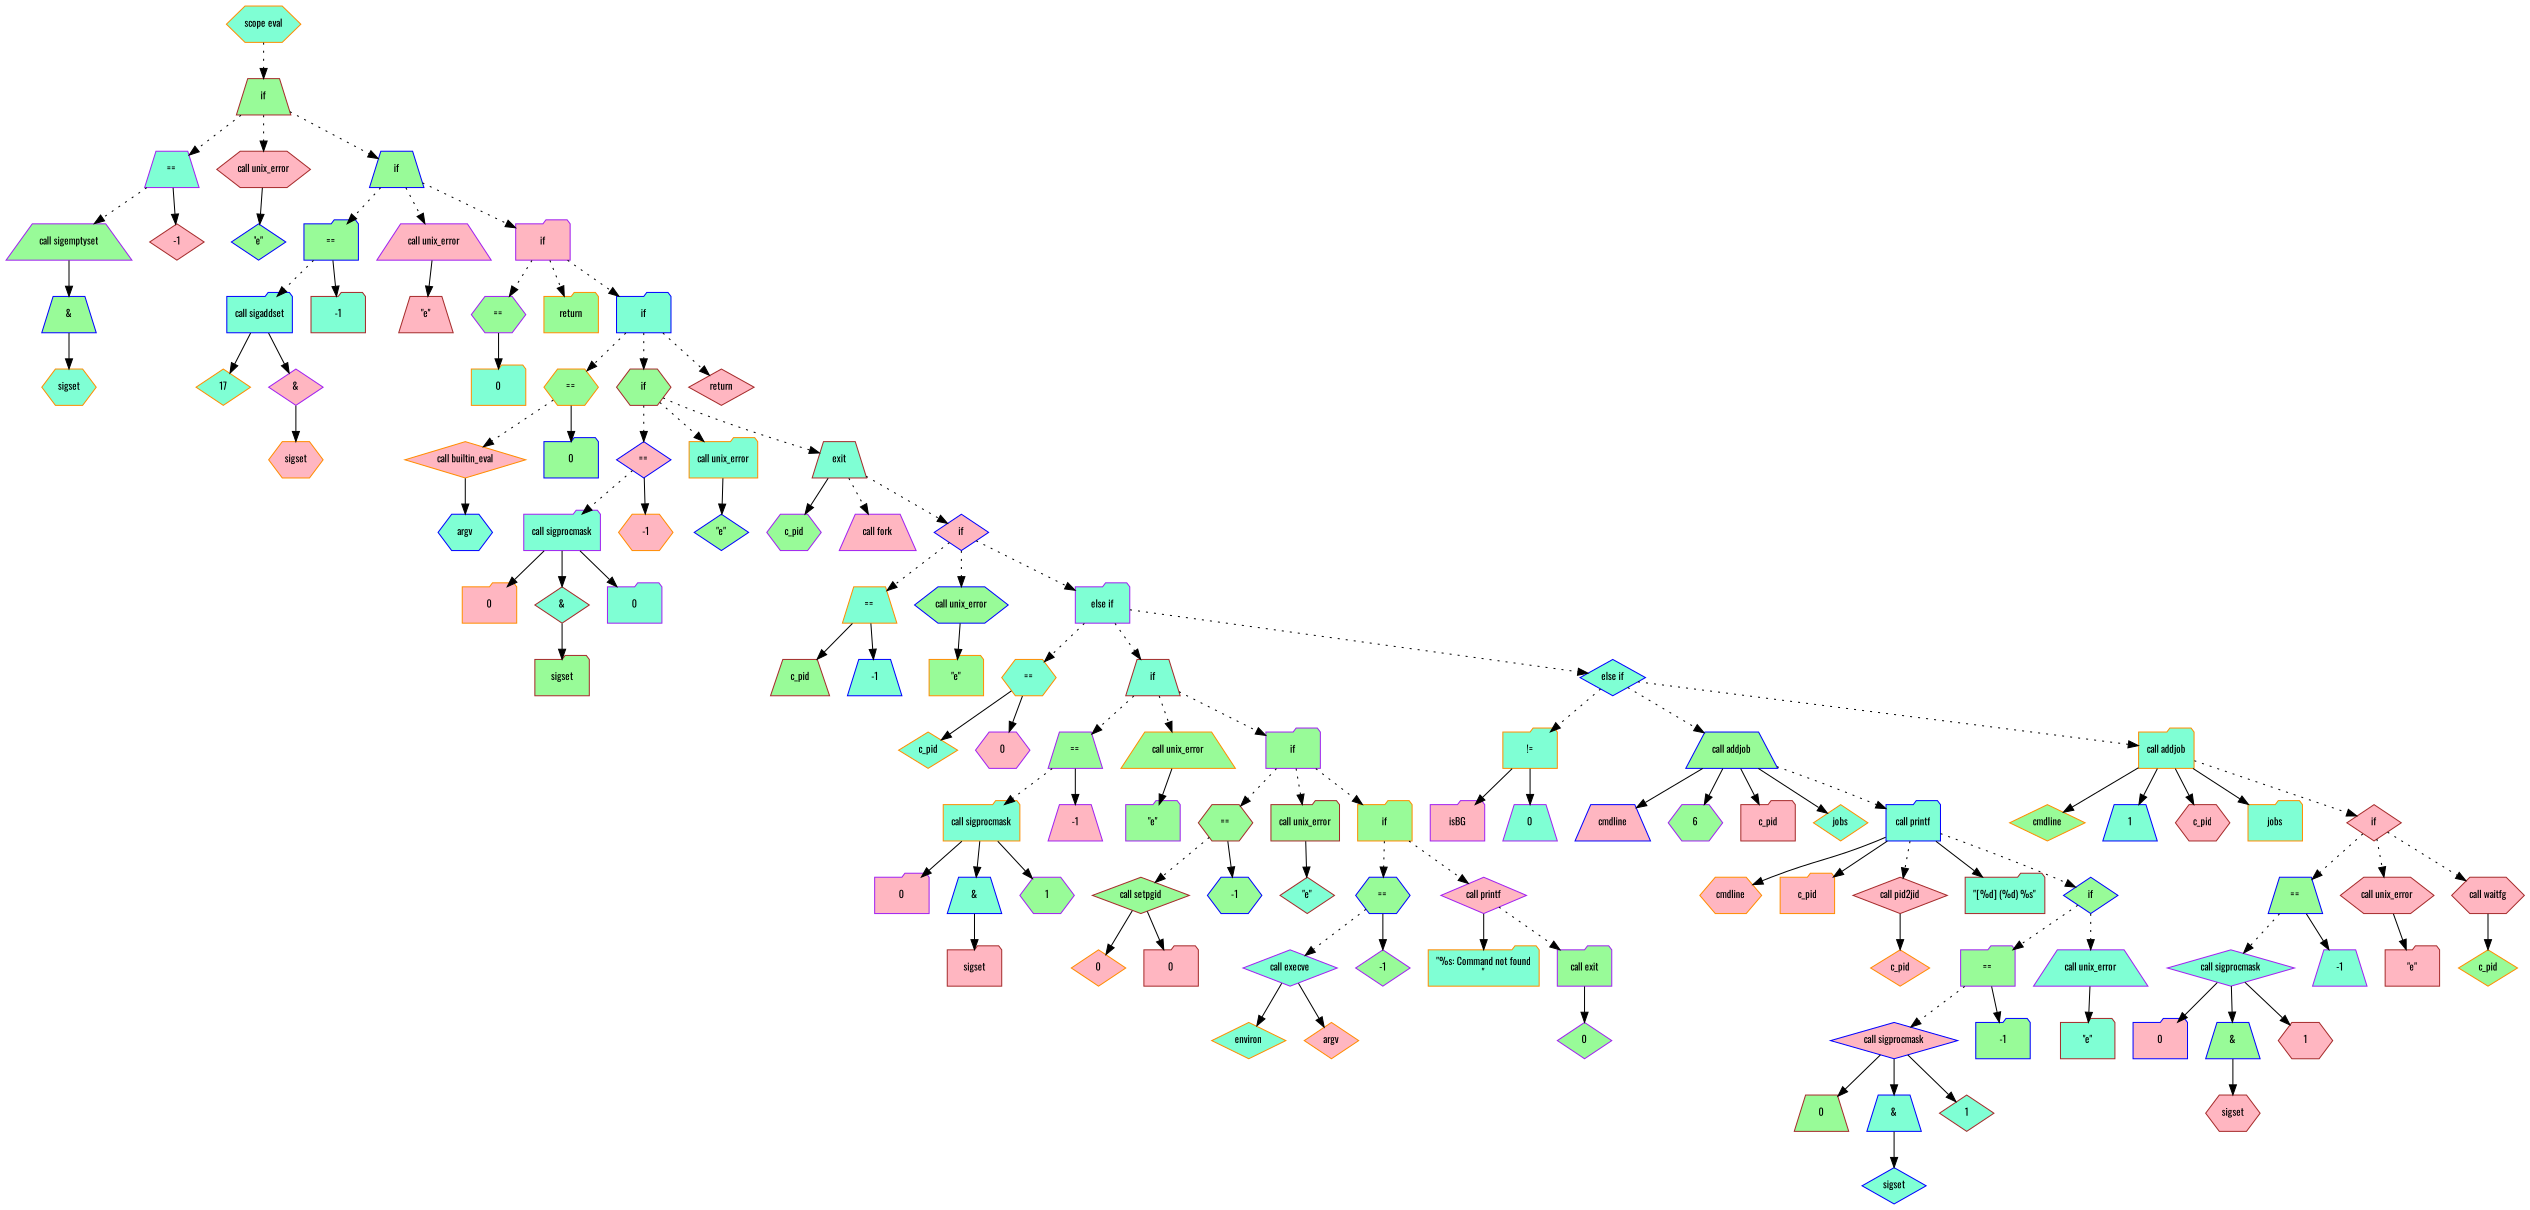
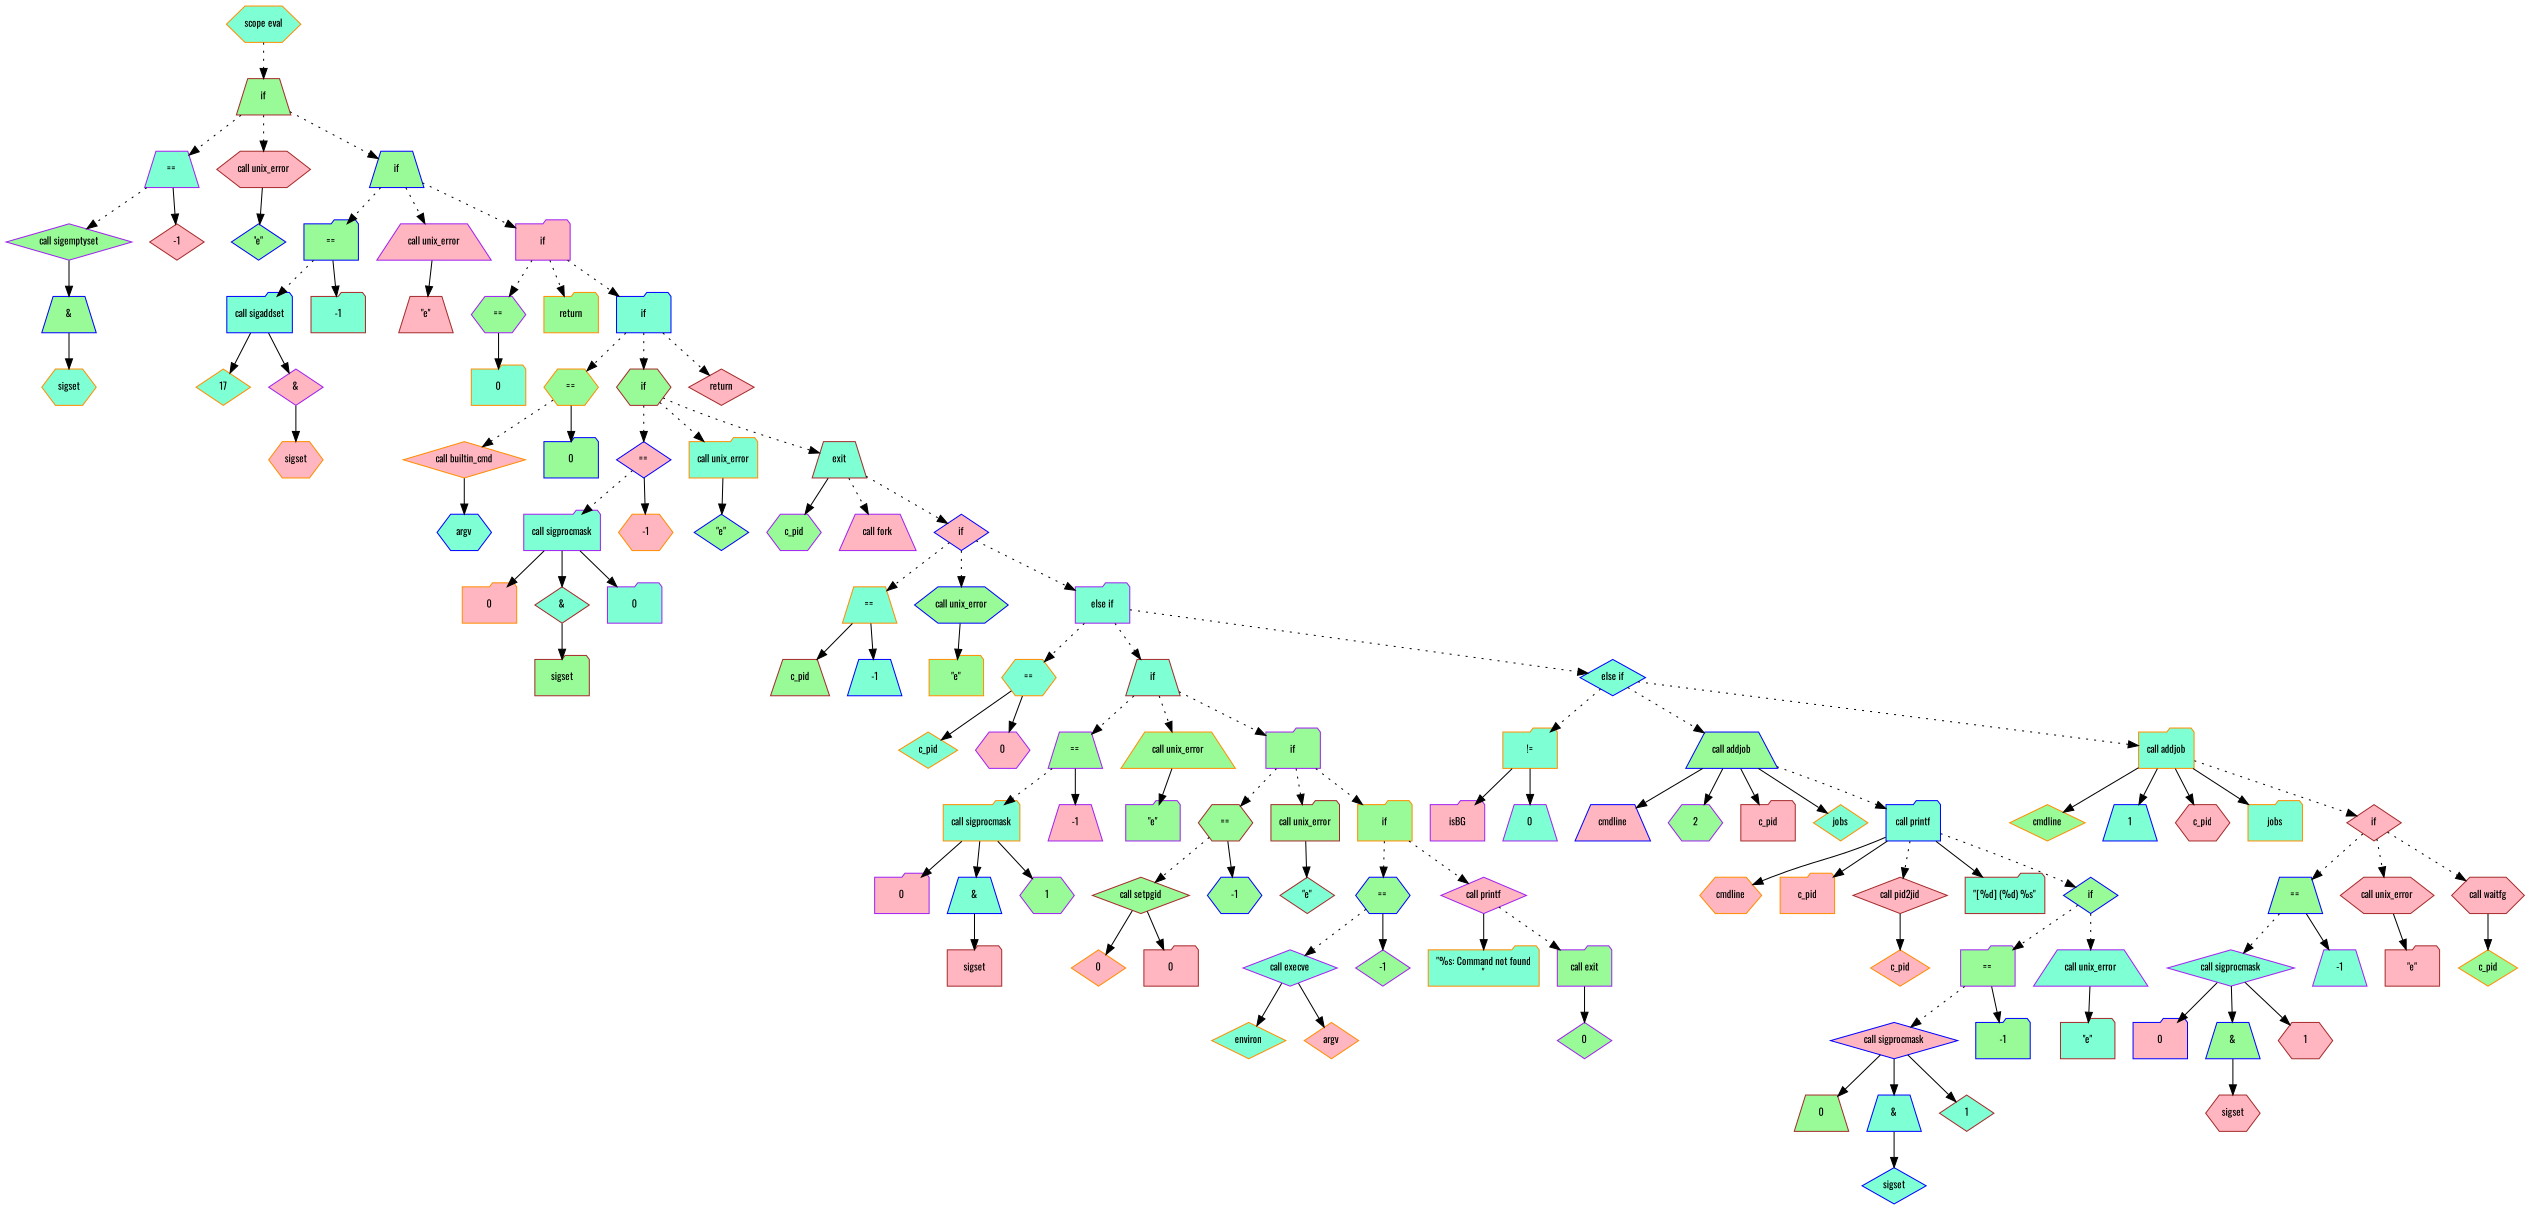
node "call sigemptyset": shape trapezium -> diamond
node "call builtin_eval": label "call builtin_eval" -> "call builtin_cmd"
node "6": label "6" -> "2"
